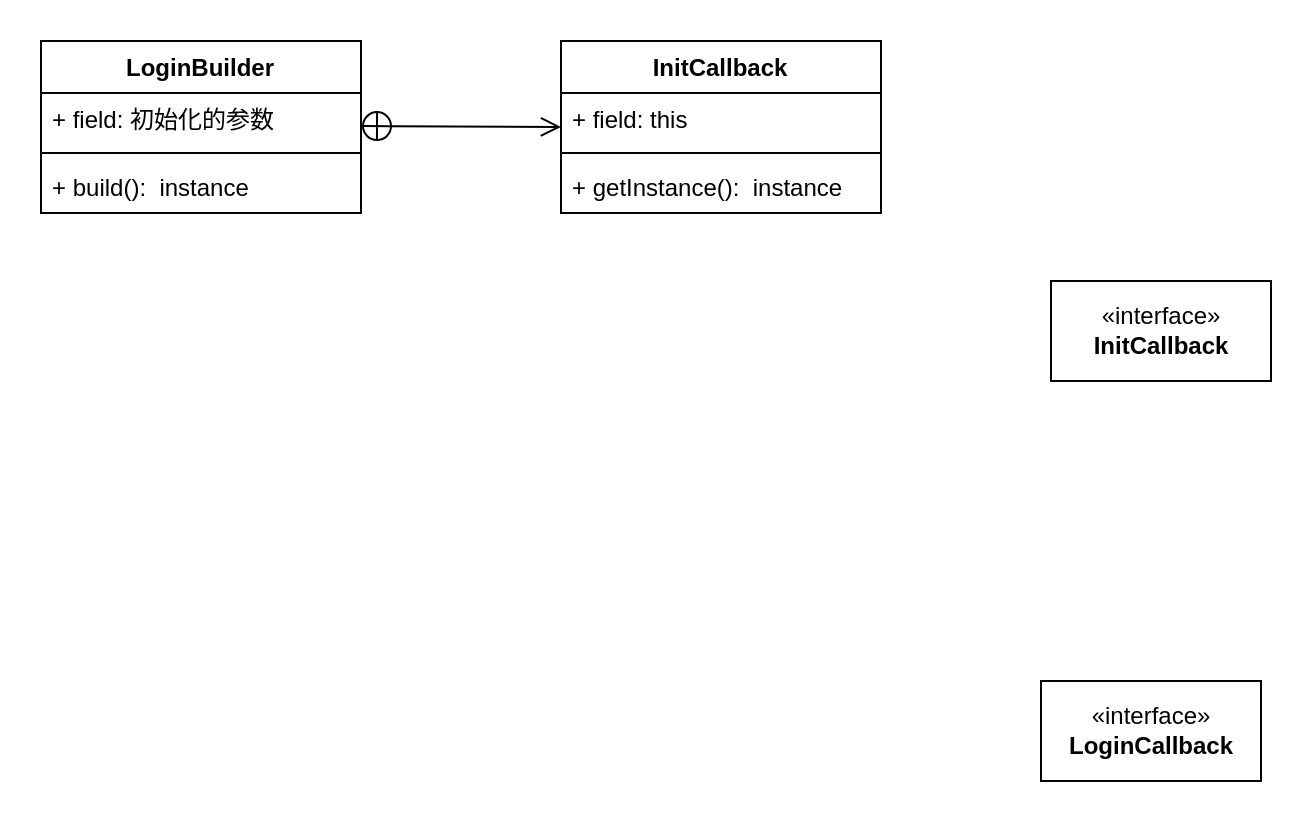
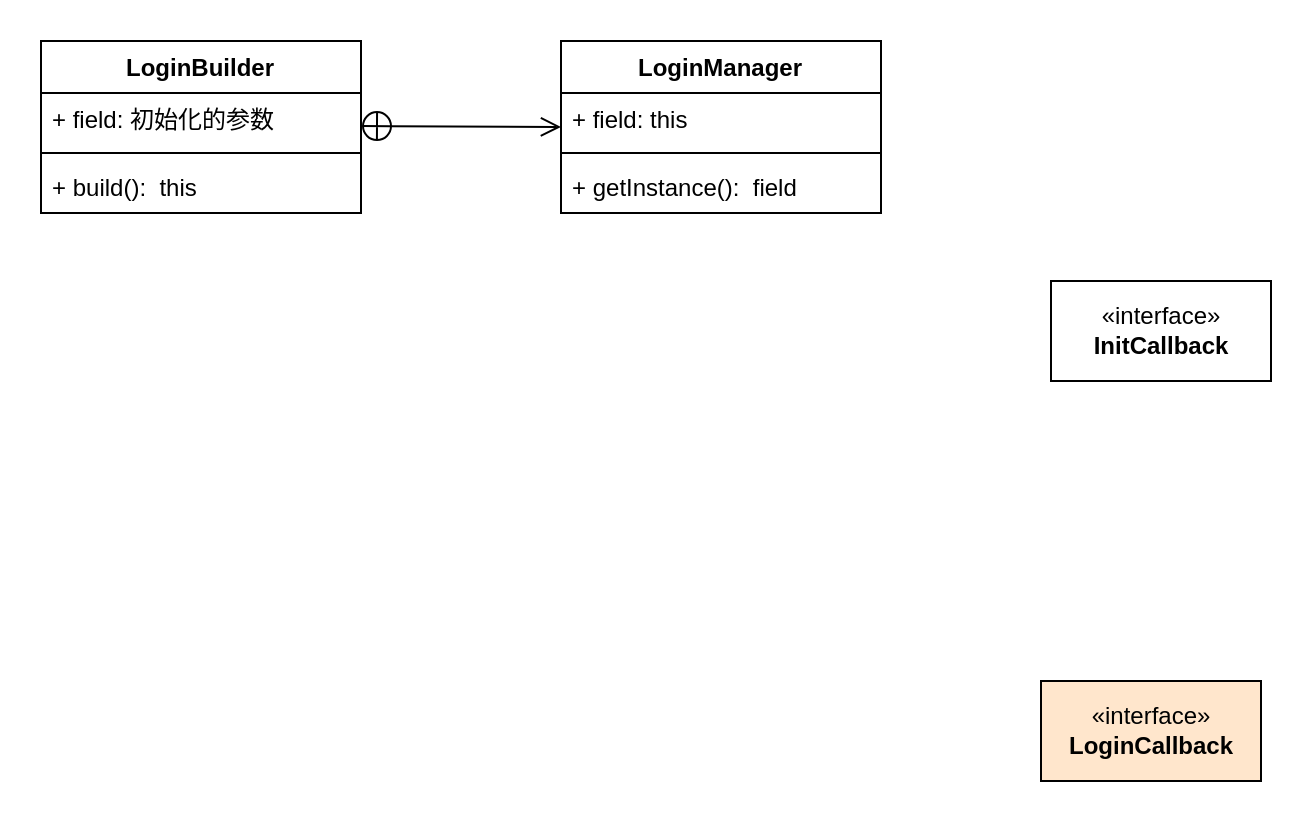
node "InitCallback": label "InitCallback" -> "LoginManager"
node "+ build(): instance": label "+ build(): instance" -> "+ build(): this"
node "+ getInstance(): instance": label "+ getInstance(): instance" -> "+ getInstance(): field"
node "«interface» LoginCallback": fillcolor #ffffff -> #ffe6cc
